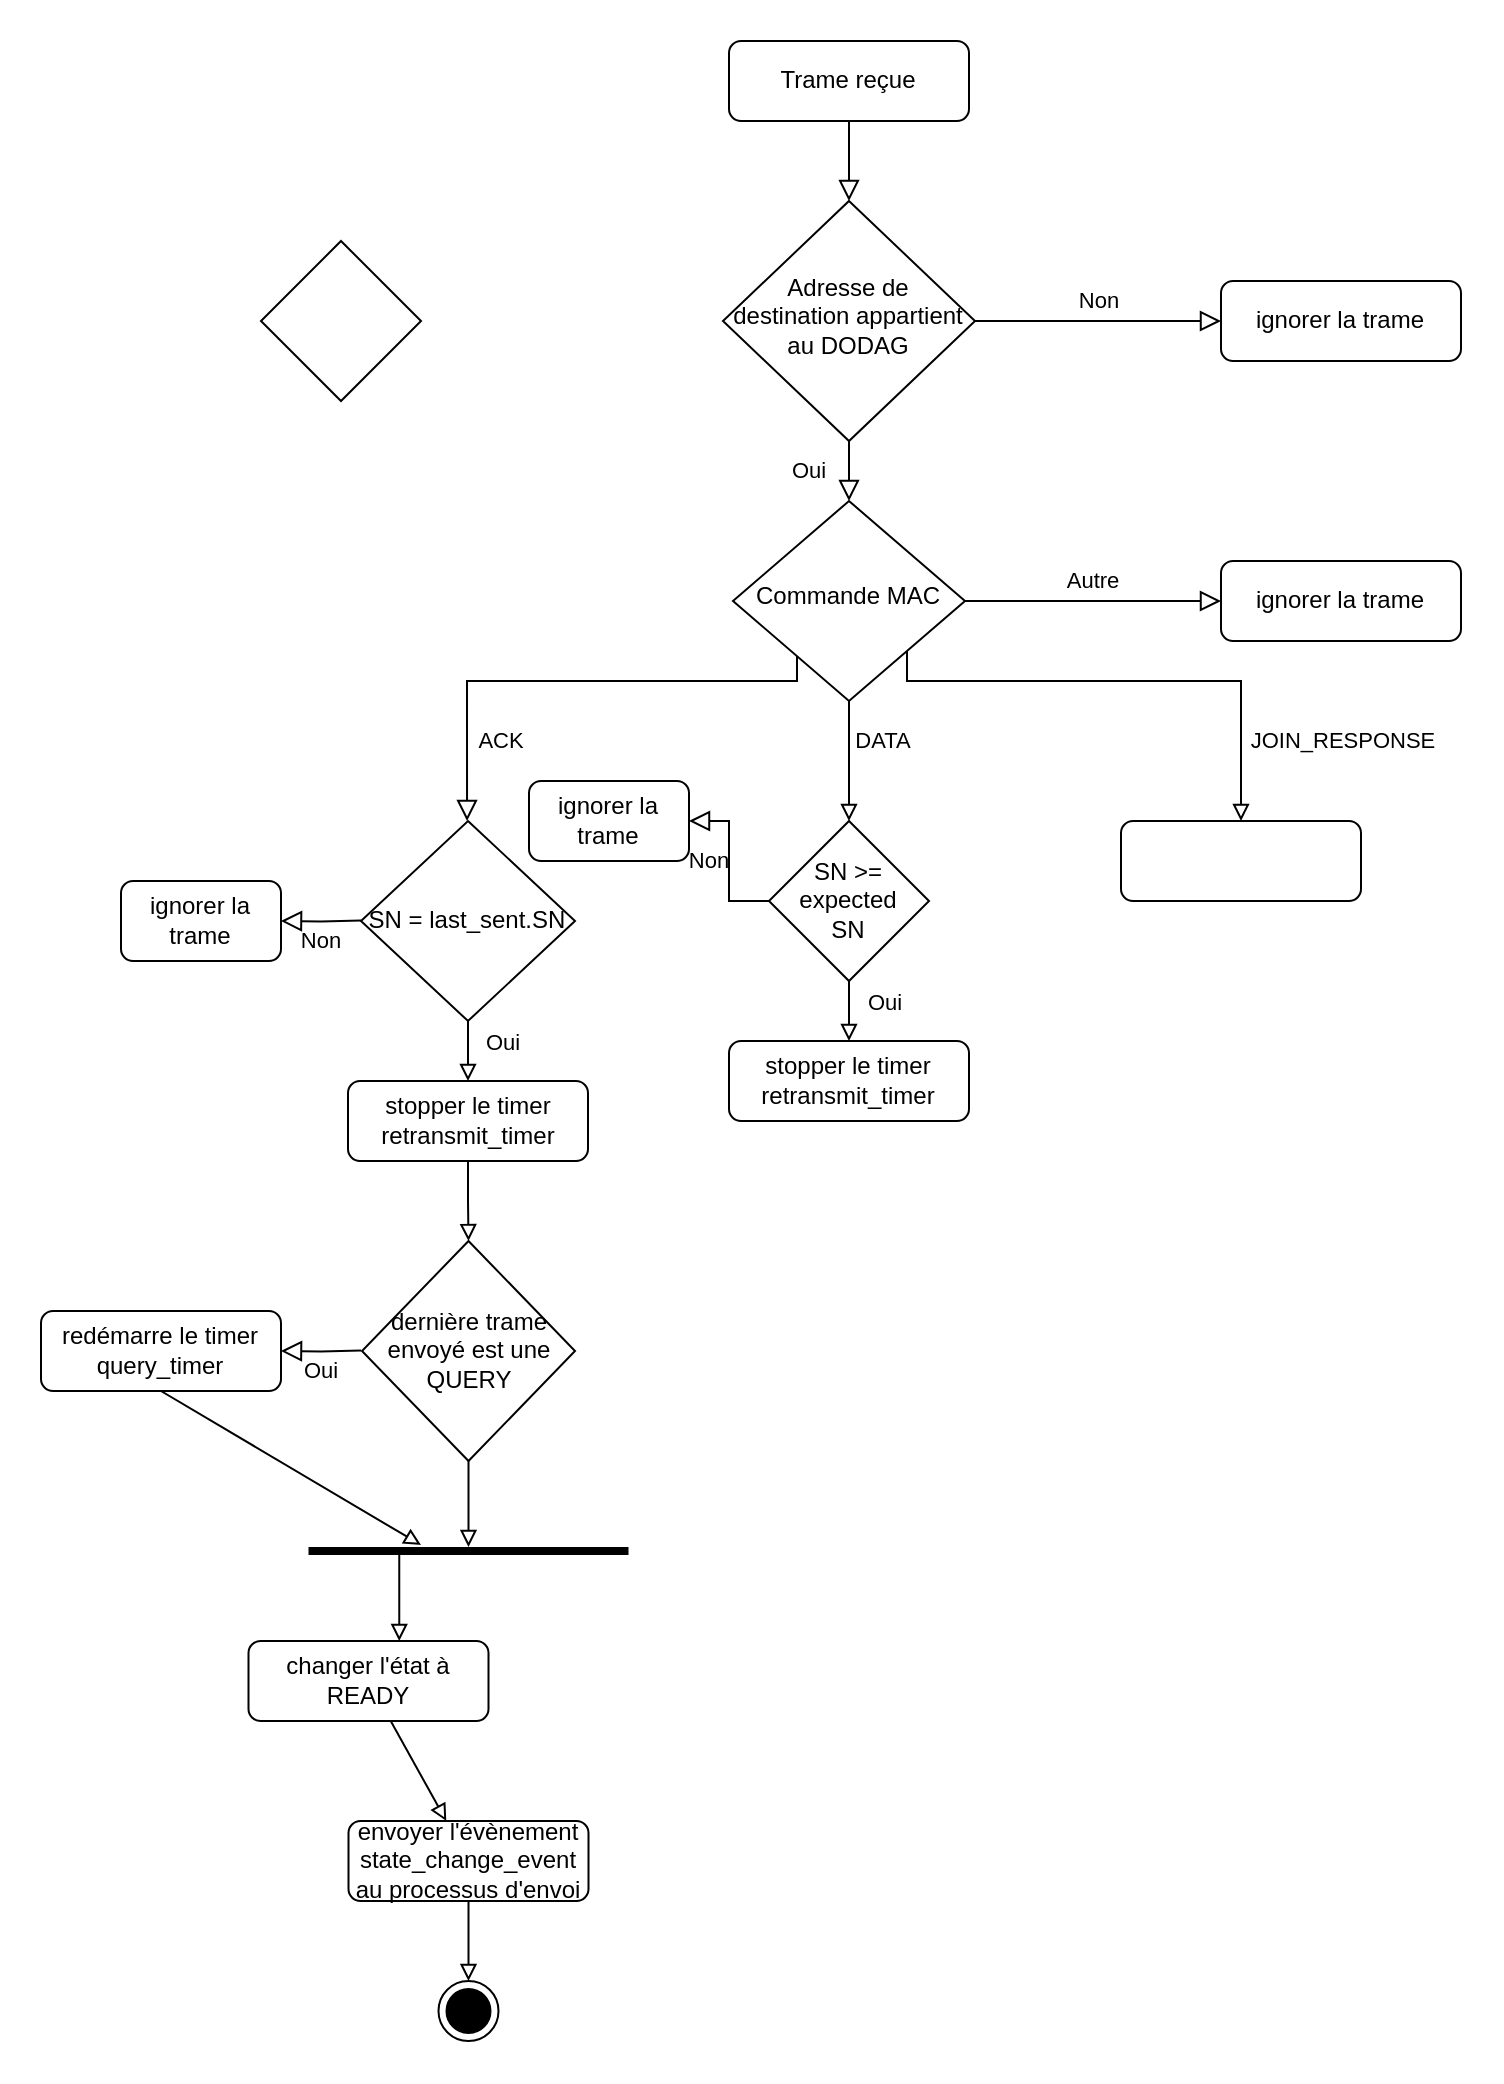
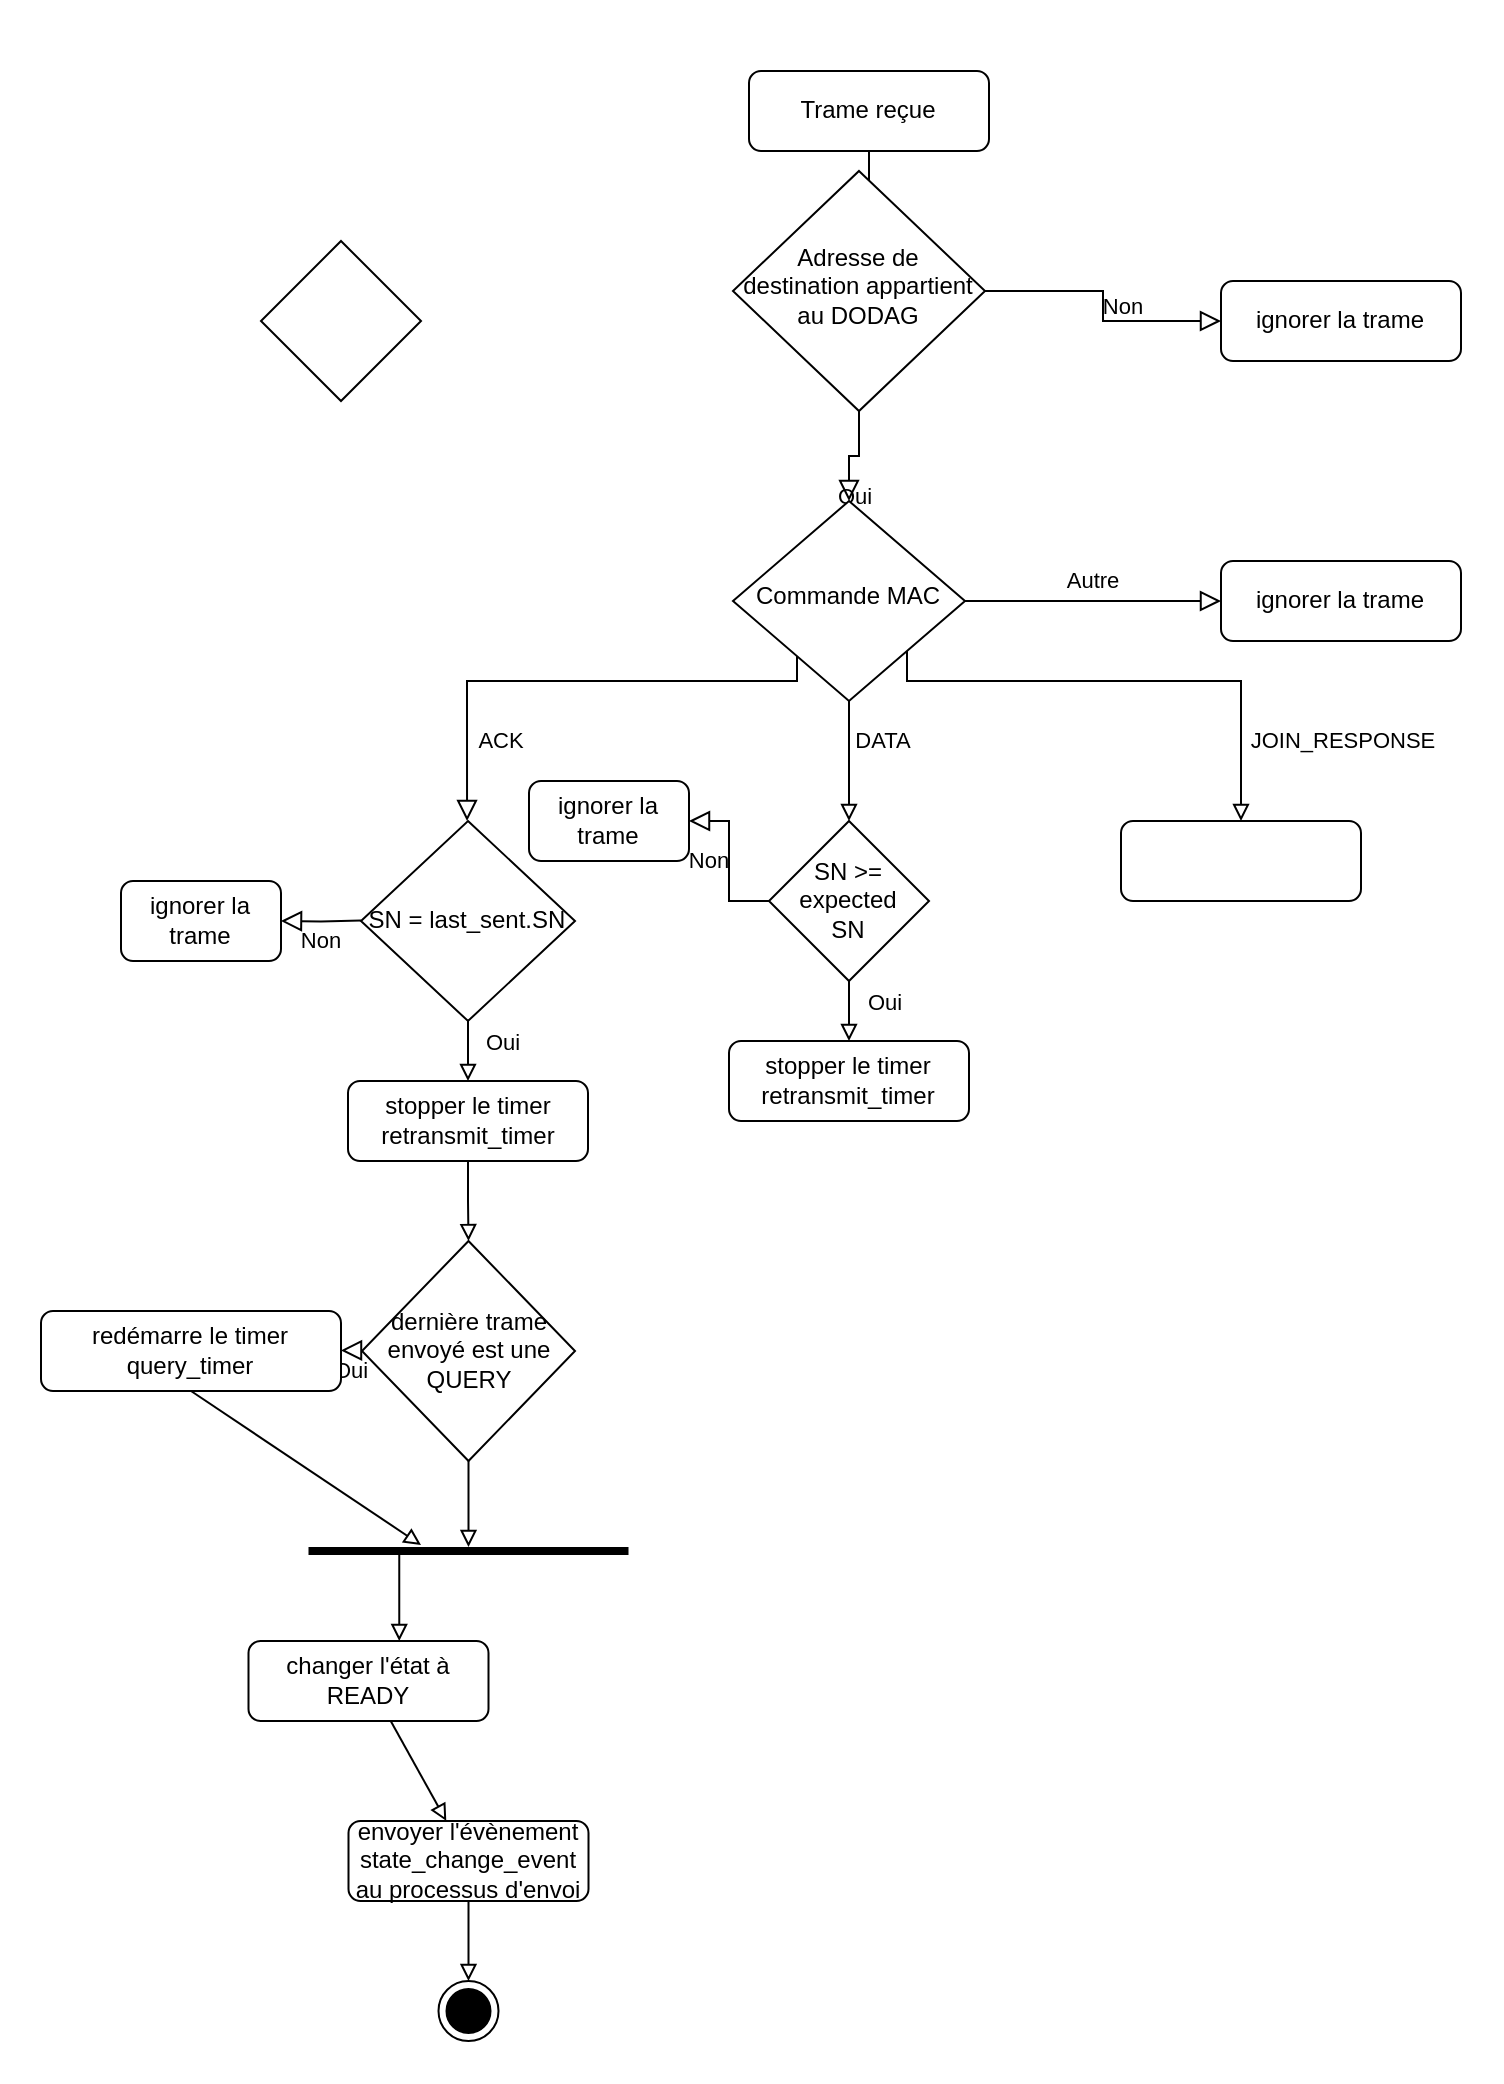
node "Trame reçue": moved (849, 81) -> (869, 111)
node "Adresse de destination appartient au DODAG": moved (849, 321) -> (859, 291)
node "redémarre le timer query_timer": size 240x80 -> 300x80
